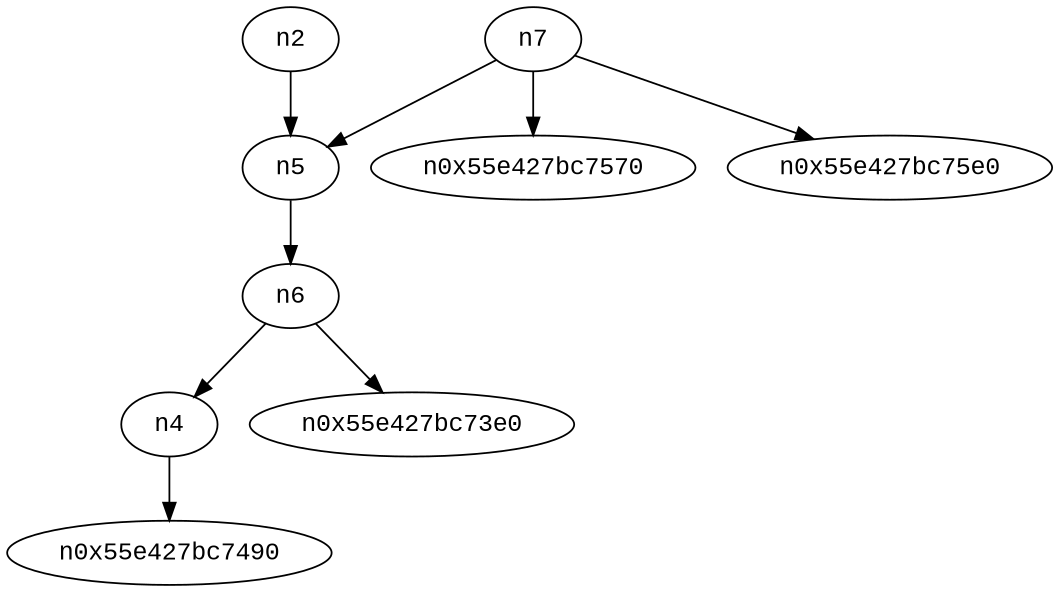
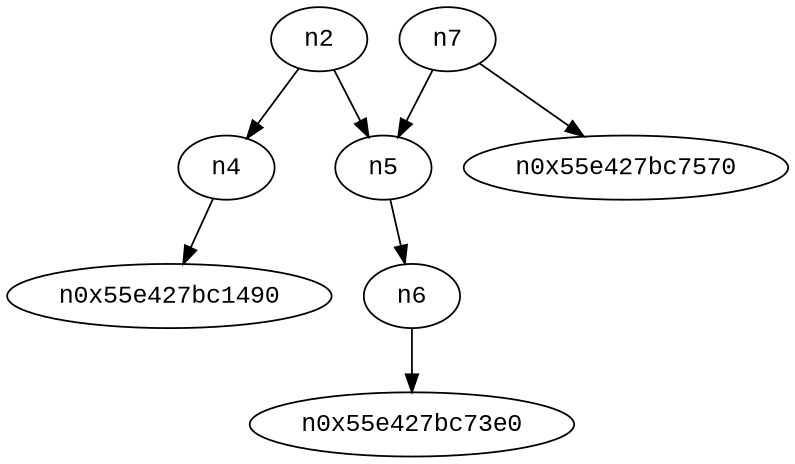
node "n0x55e427bc75e0": removed
edge "n6" -> "n4": now "n2" -> "n4"
node "n0x55e427bc7490": label "n0x55e427bc7490" -> "n0x55e427bc1490"
